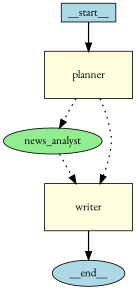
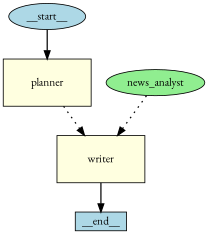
node "__start__": shape box -> ellipse
edge "planner" -> "news_analyst": removed
node "__end__": shape ellipse -> box
